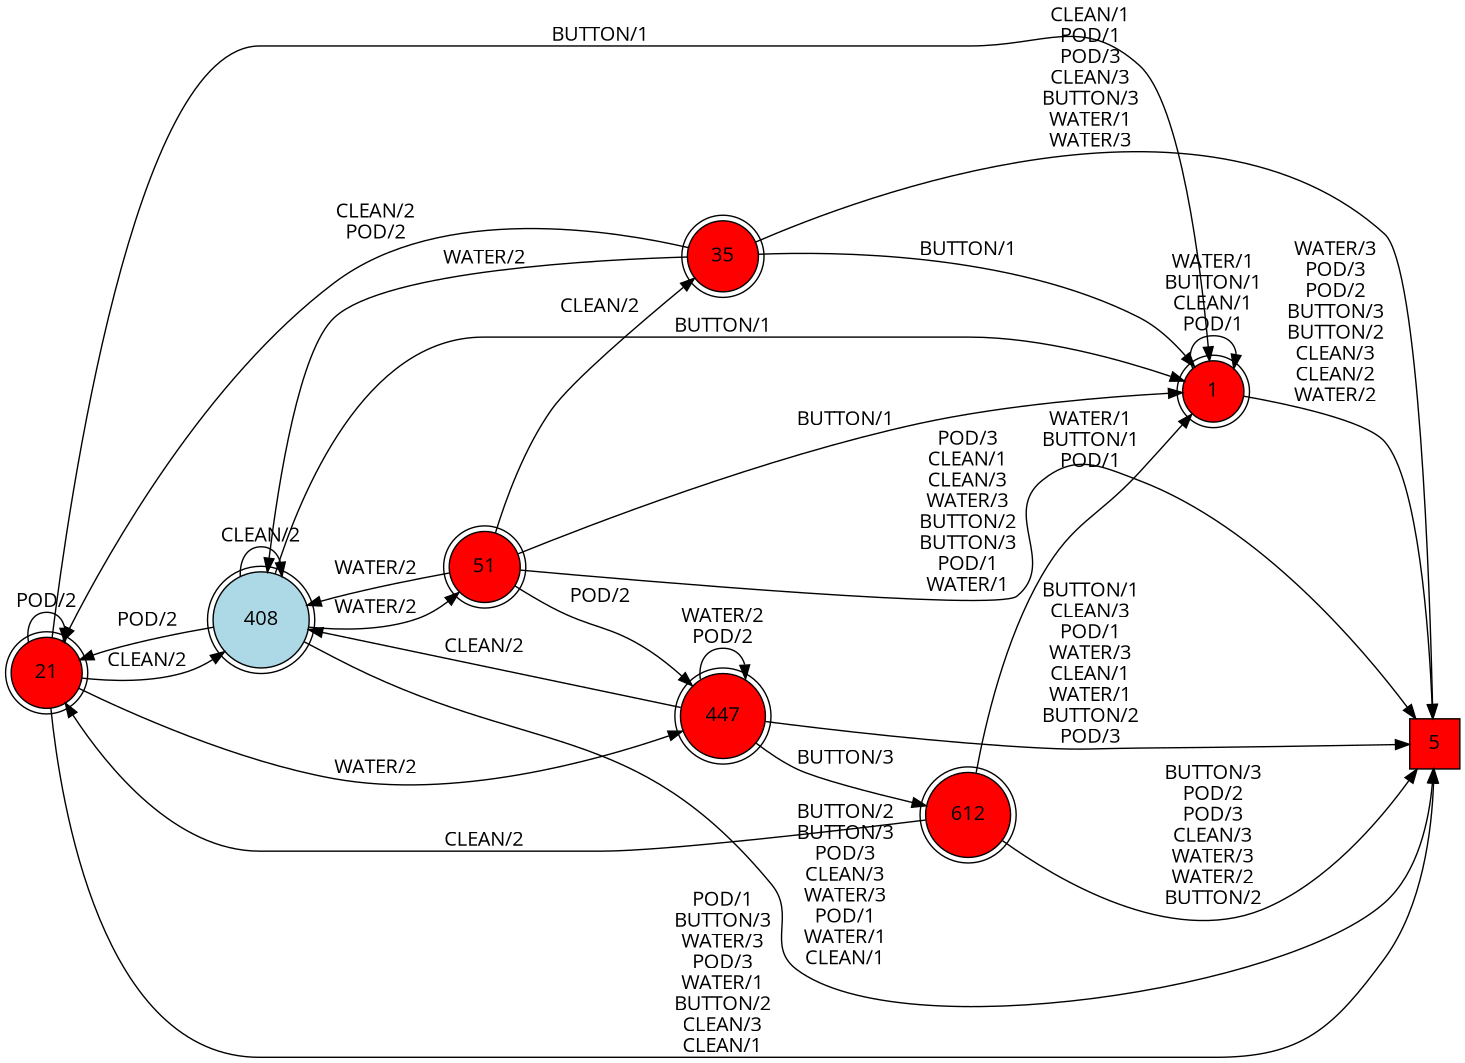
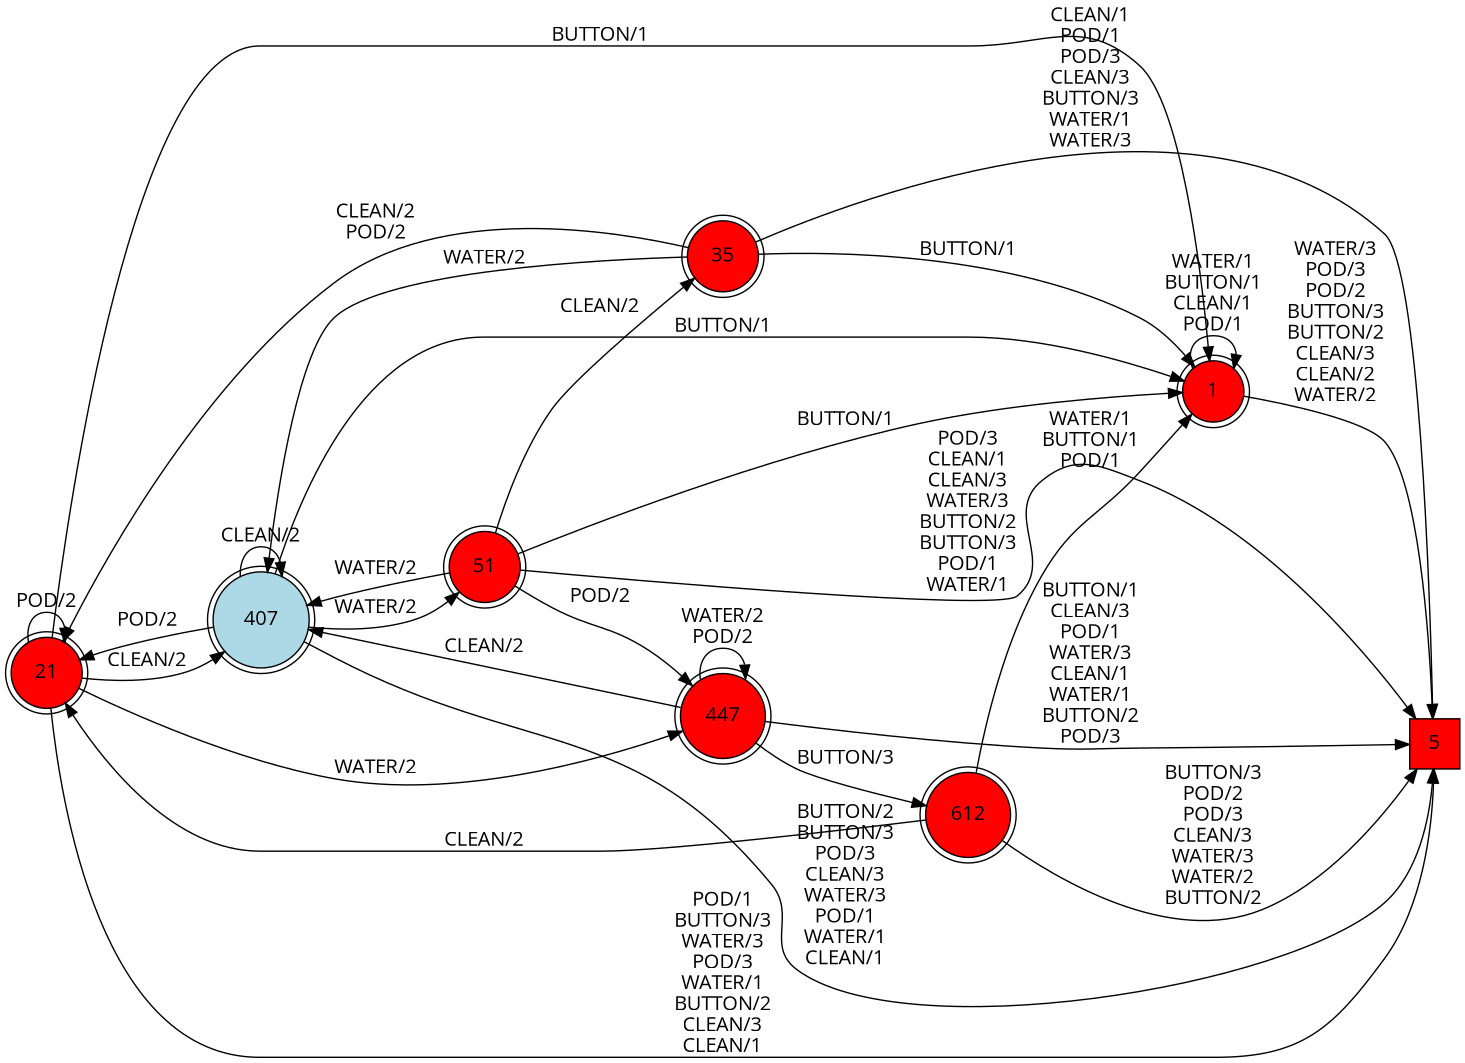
node "408": label "408" -> "407"
